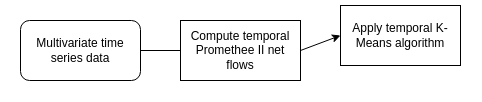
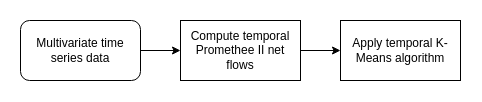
node "Apply temporal K-Means algorithm": moved (400, 36) -> (400, 51)
edge "Multivariate time series data" -- "Compute temporal Promethee II net flows": arrowhead none -> classic
